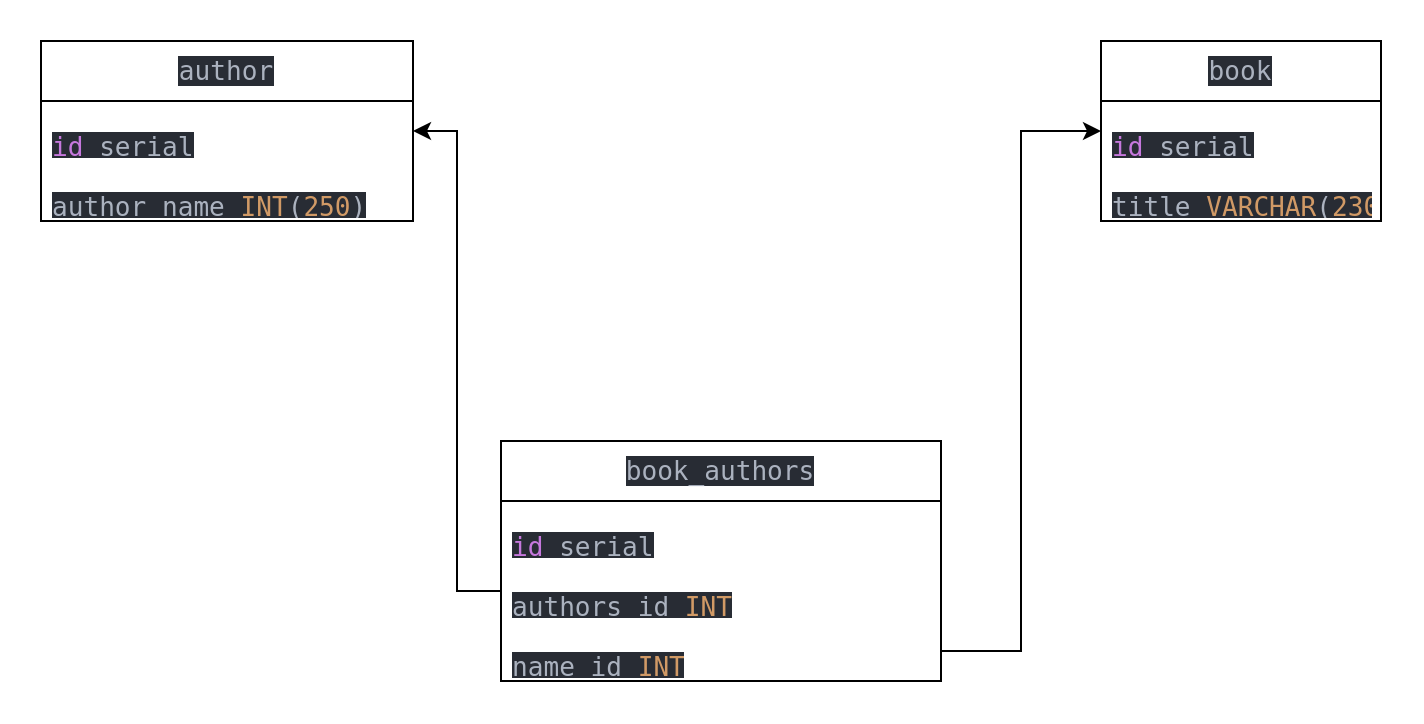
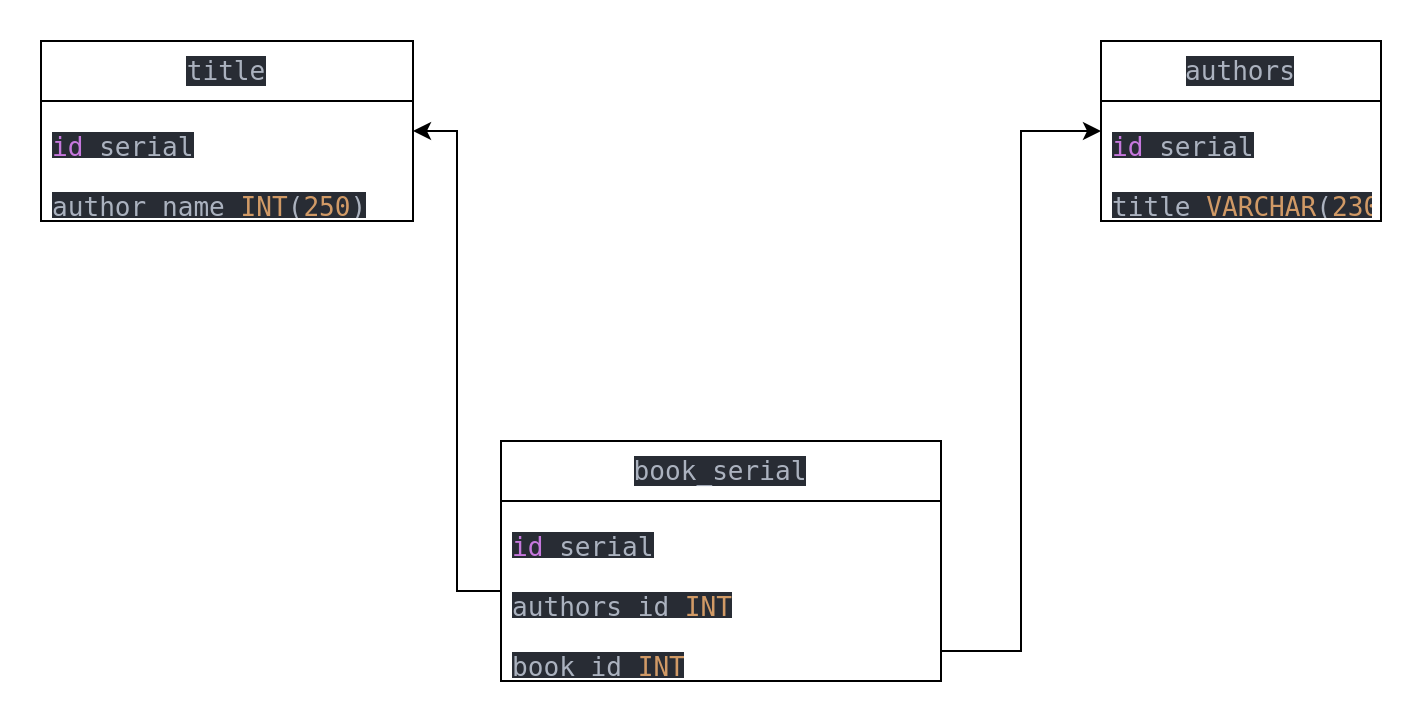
node "author": label "author" -> "title"
node "book": label "book" -> "authors"
node "book_authors": label "book_authors" -> "book_serial"
node "name_id INT": label "name_id INT" -> "book_id INT"
